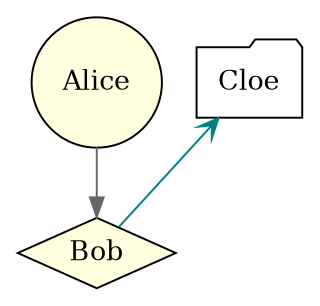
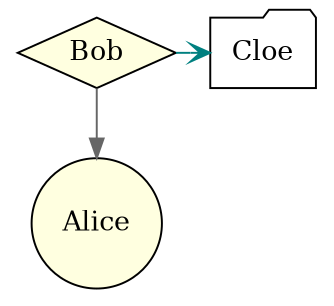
edge "Alice" -> "Bob": reversed
